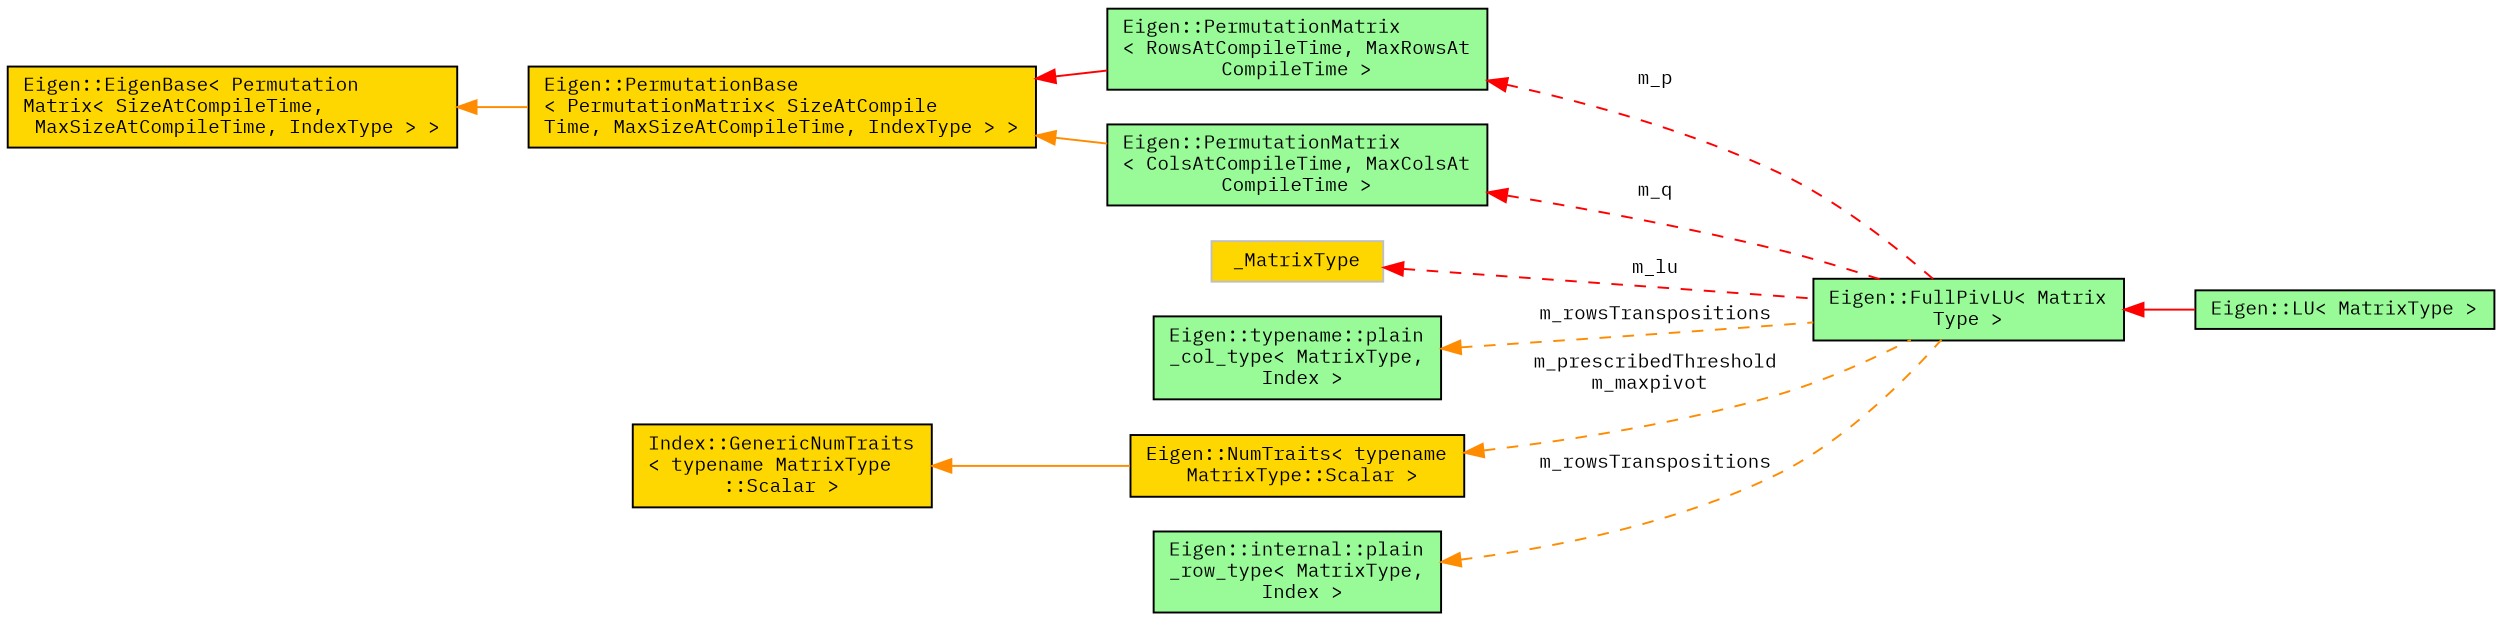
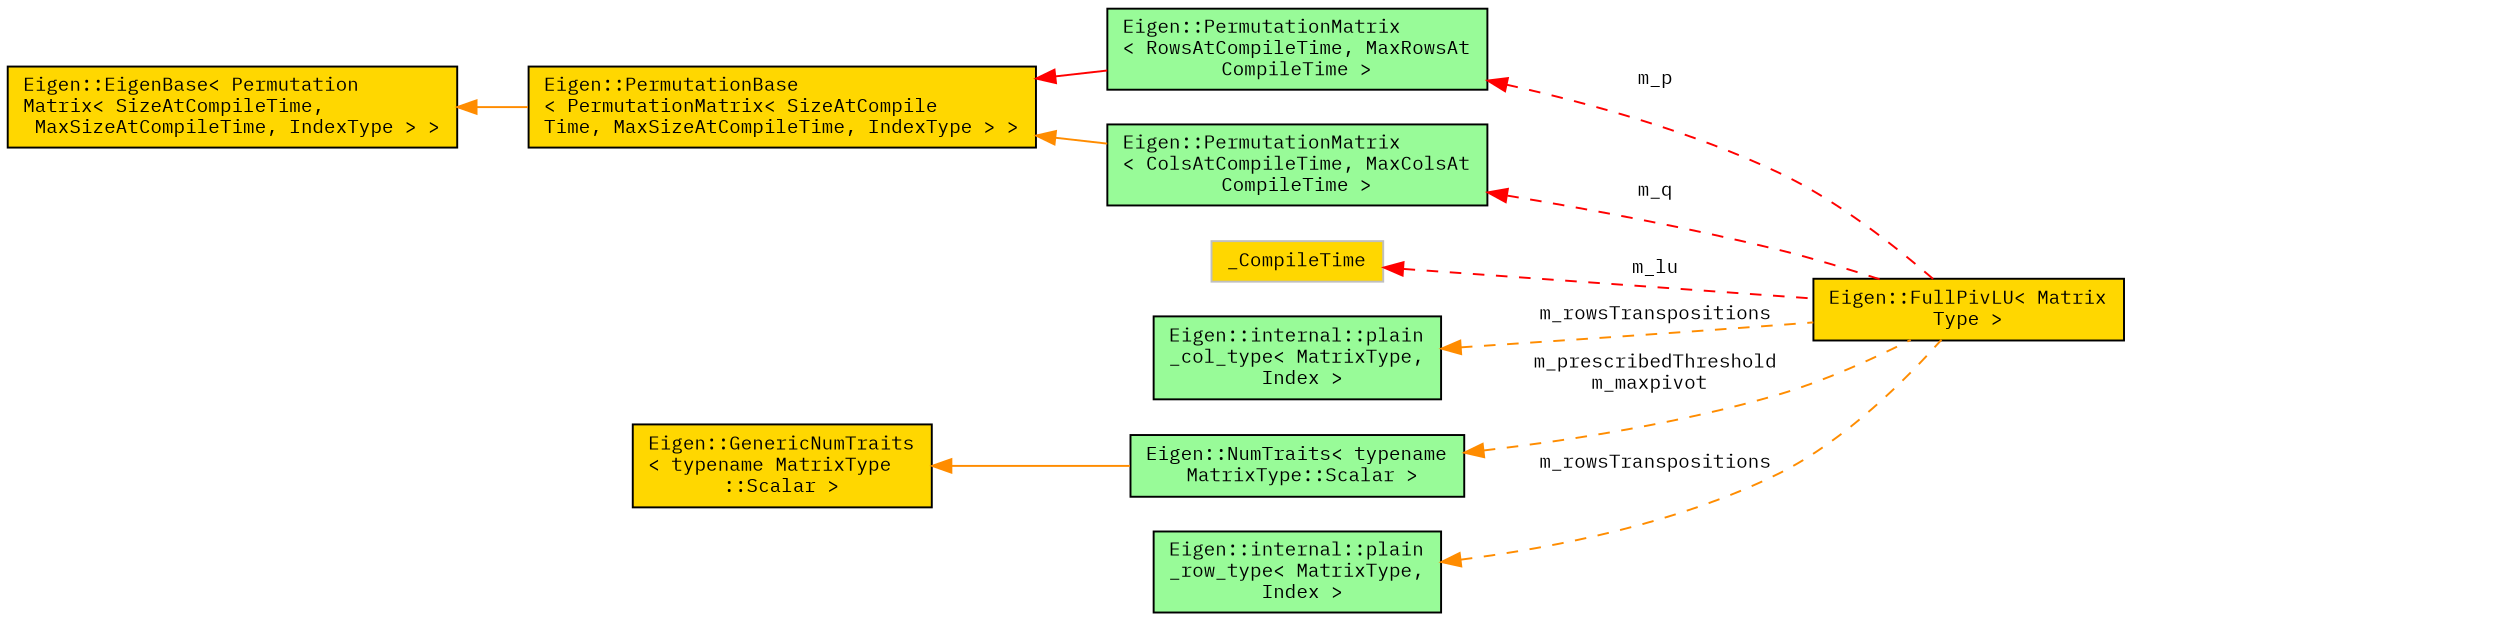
node "_MatrixType": label "_MatrixType" -> "_CompileTime"
node "Eigen::FullPivLU< Matrix Type >": fillcolor palegreen -> gold
node "Eigen::LU< MatrixType >": removed
node "Eigen::typename::plain _col_type< MatrixType, Index >": label "Eigen::typename::plain _col_type< MatrixType, Index >" -> "Eigen::internal::plain _col_type< MatrixType, Index >"
node "Index::GenericNumTraits < typename MatrixType ::Scalar >": label "Index::GenericNumTraits < typename MatrixType ::Scalar >" -> "Eigen::GenericNumTraits < typename MatrixType ::Scalar >"
node "Eigen::NumTraits< typename MatrixType::Scalar >": fillcolor gold -> palegreen
